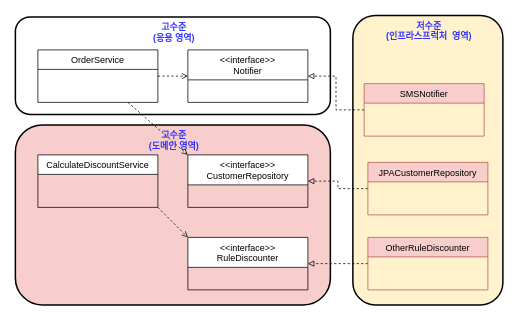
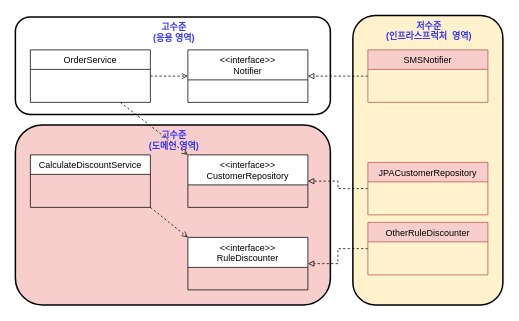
node "OrderService": moved (98, 76) -> (90, 76)
node "SMSNotifier": moved (424, 110) -> (428, 76)
node "CalculateDiscountService": moved (98, 181) -> (90, 181)
node "OtherRuleDiscounter": moved (428, 264) -> (428, 249)
